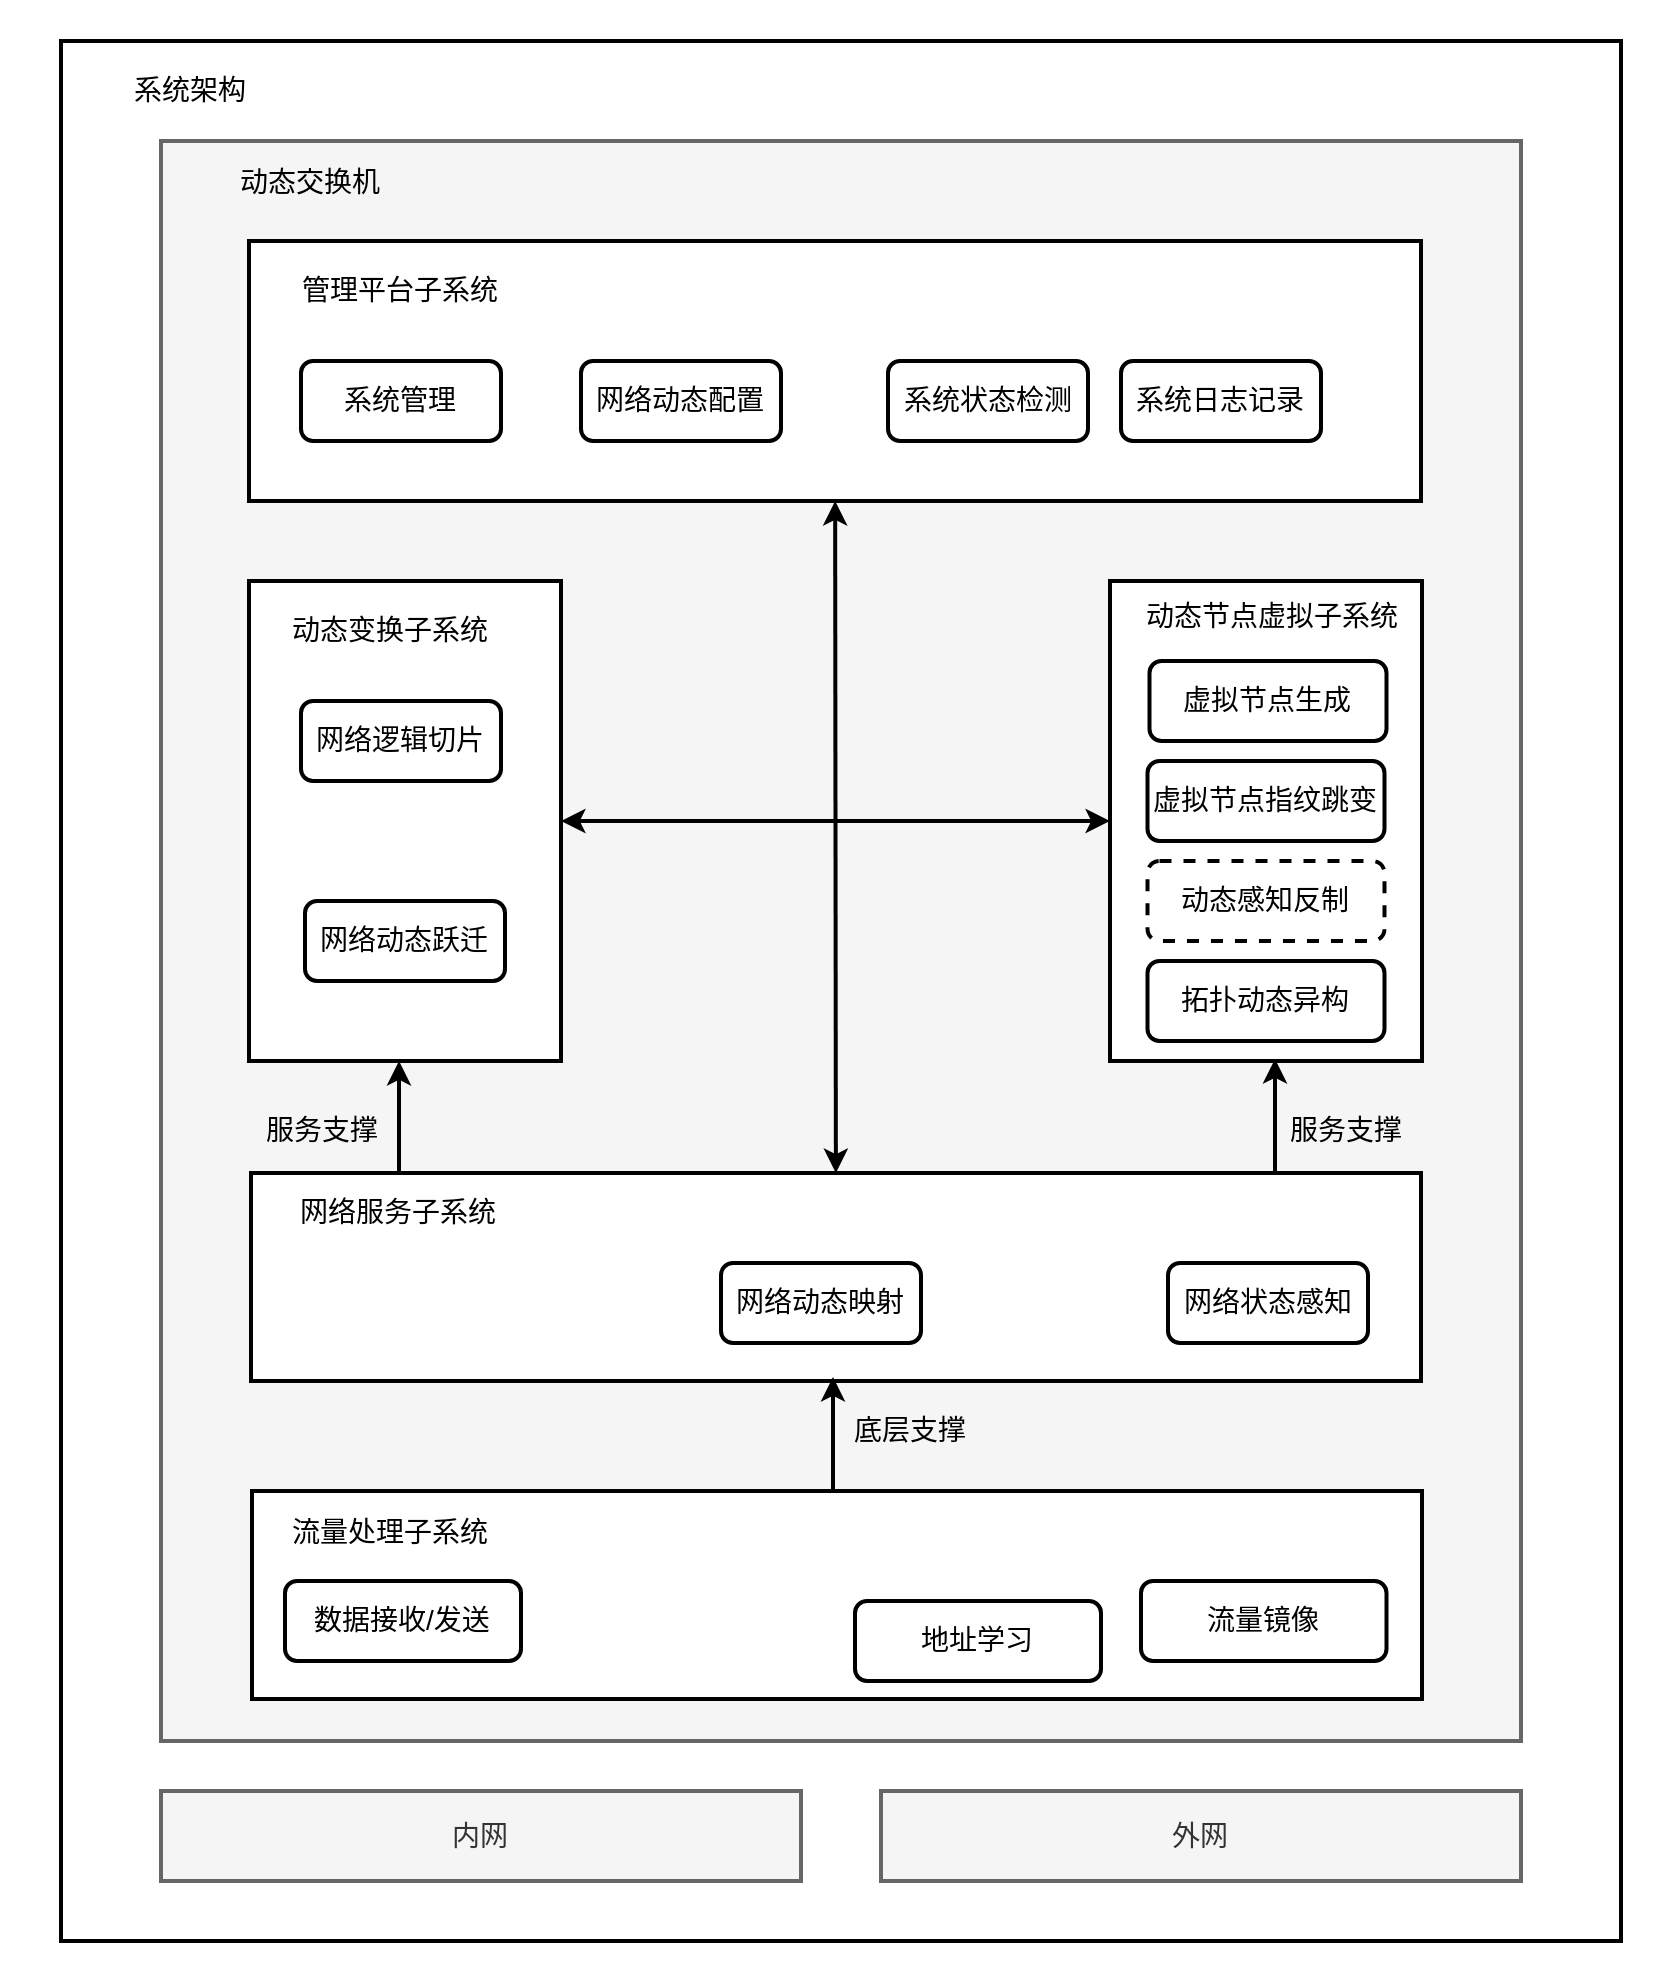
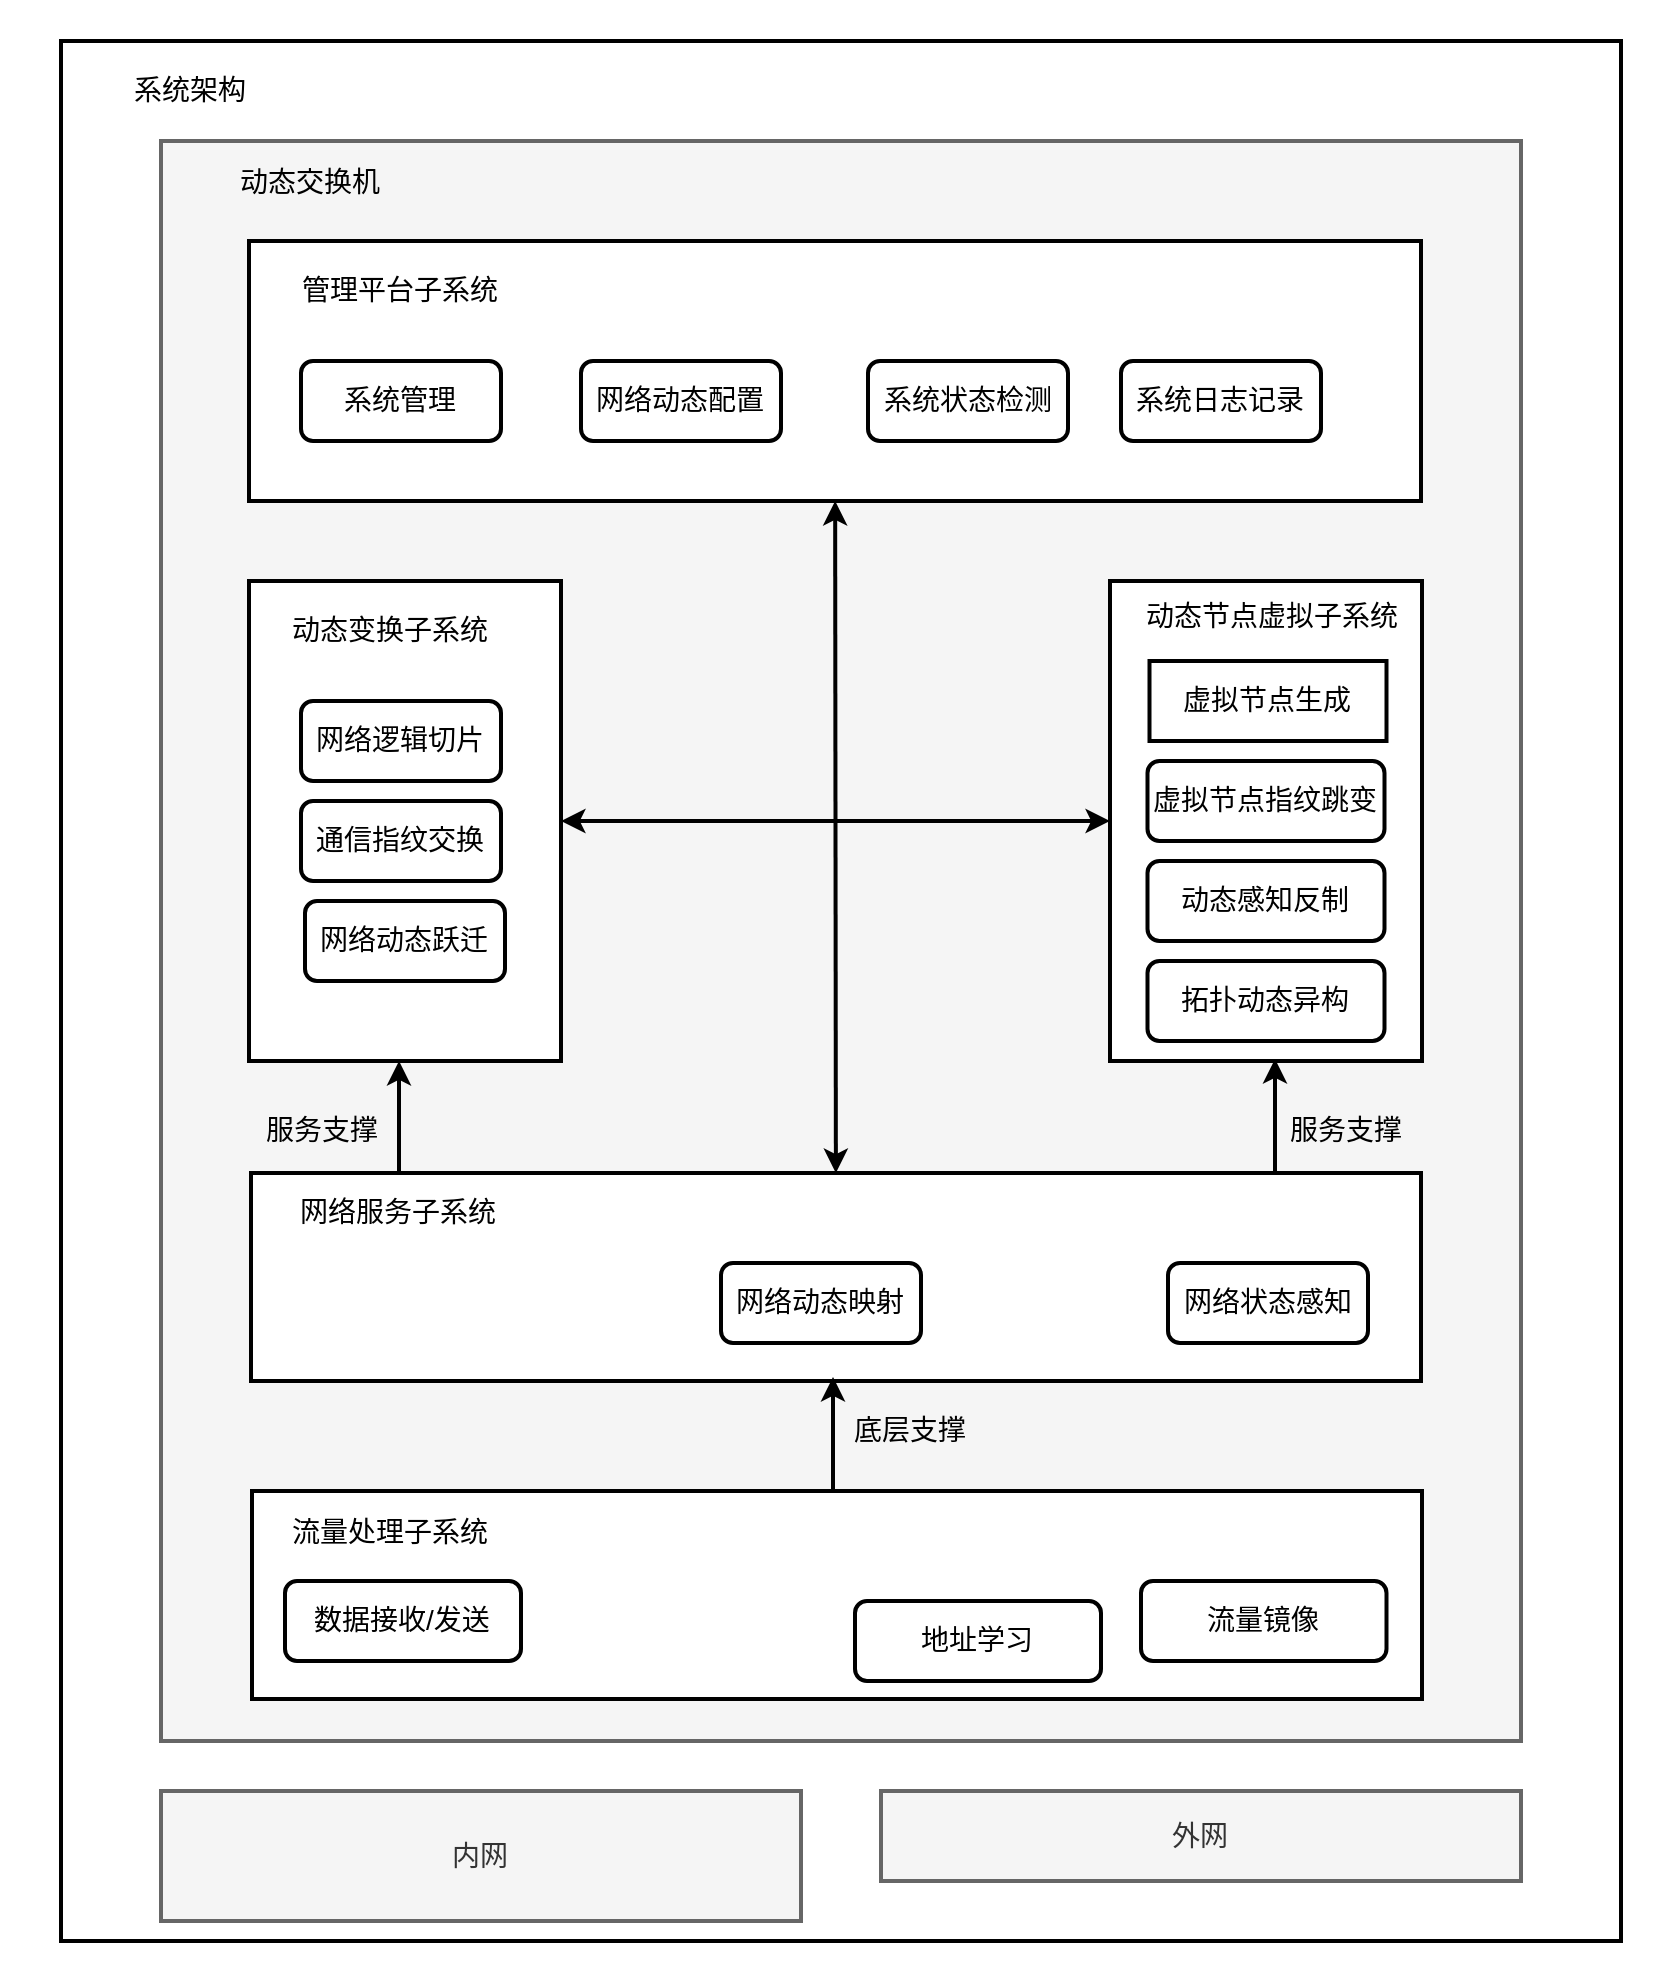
node "系统状态检测": moved (988, 401) -> (968, 401)
node "虚拟节点生成": shape rounded rectangle -> rectangle
node "通信指纹交换": added
node "动态感知反制": style dashed -> solid
node "内网": size 640x90 -> 640x130
